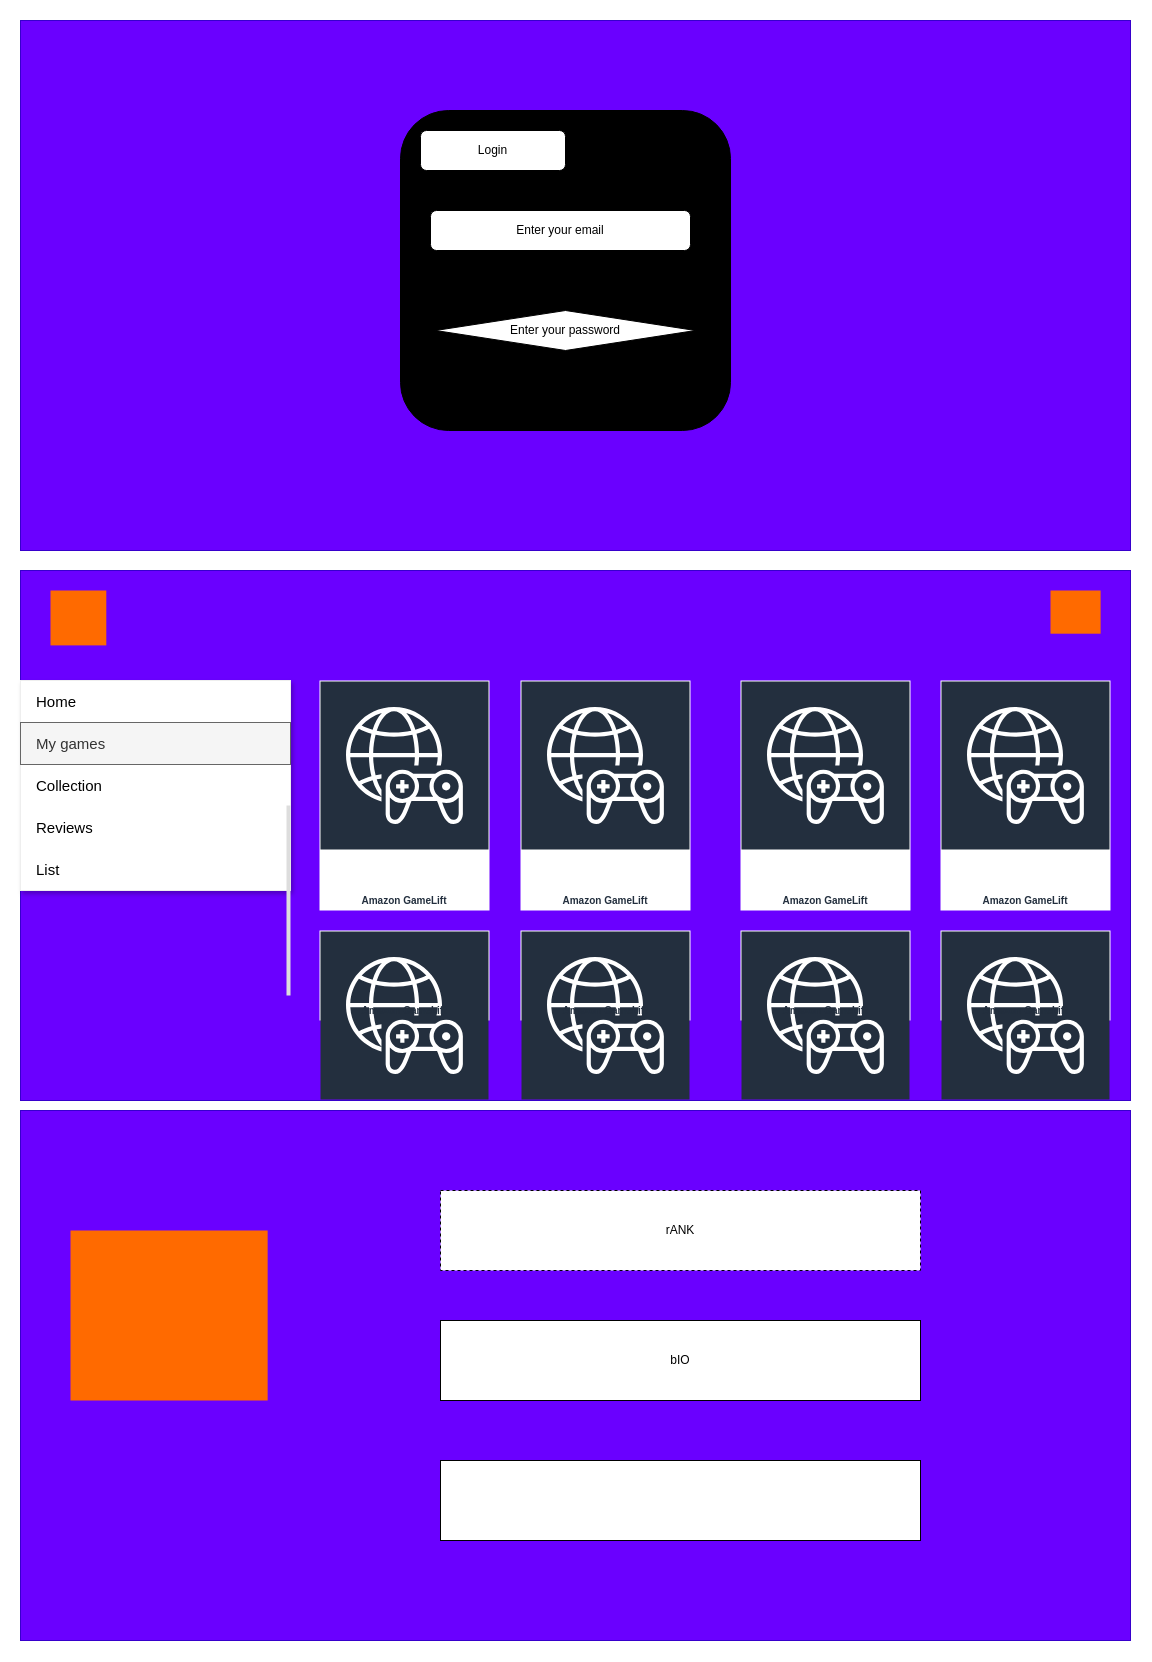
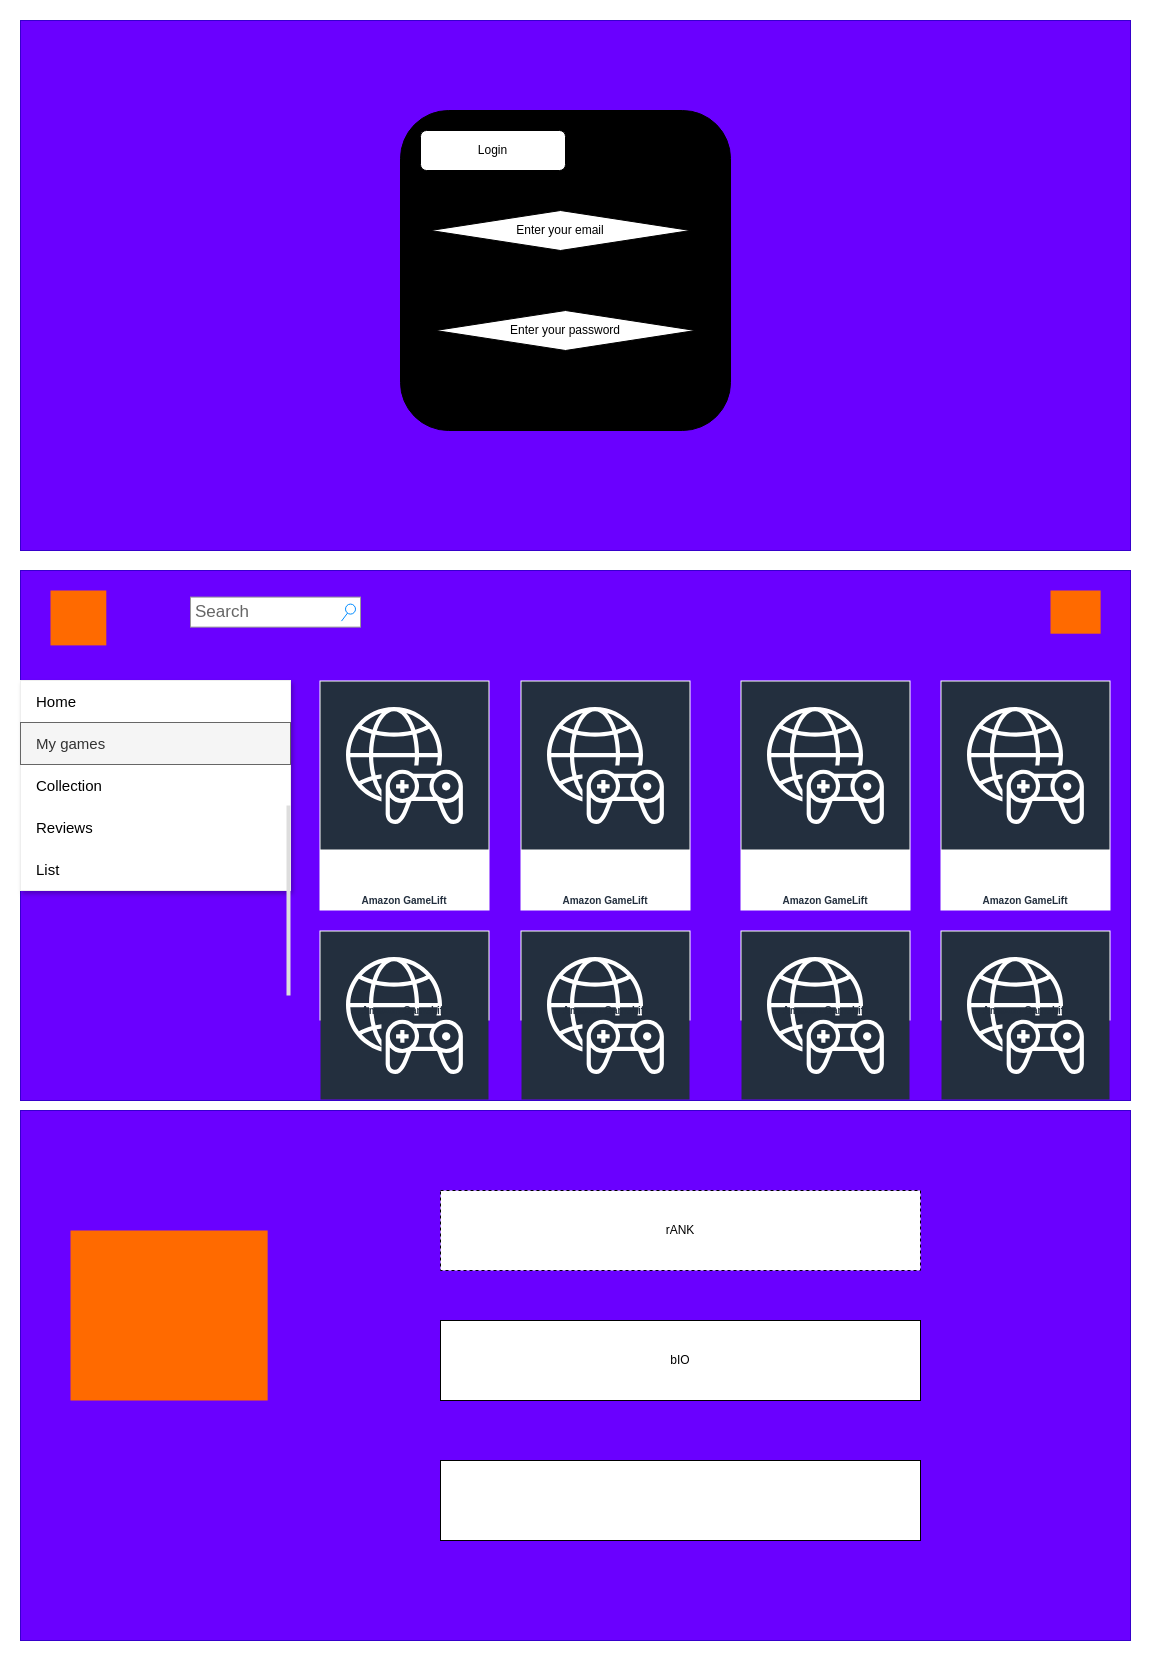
node "Enter your email": shape rounded rectangle -> diamond
node "Search": added
